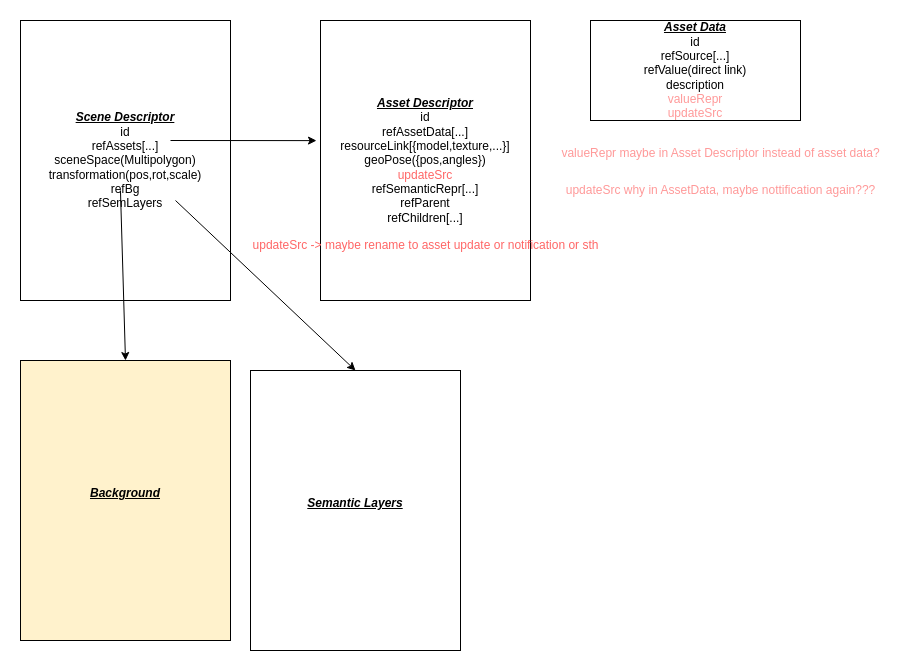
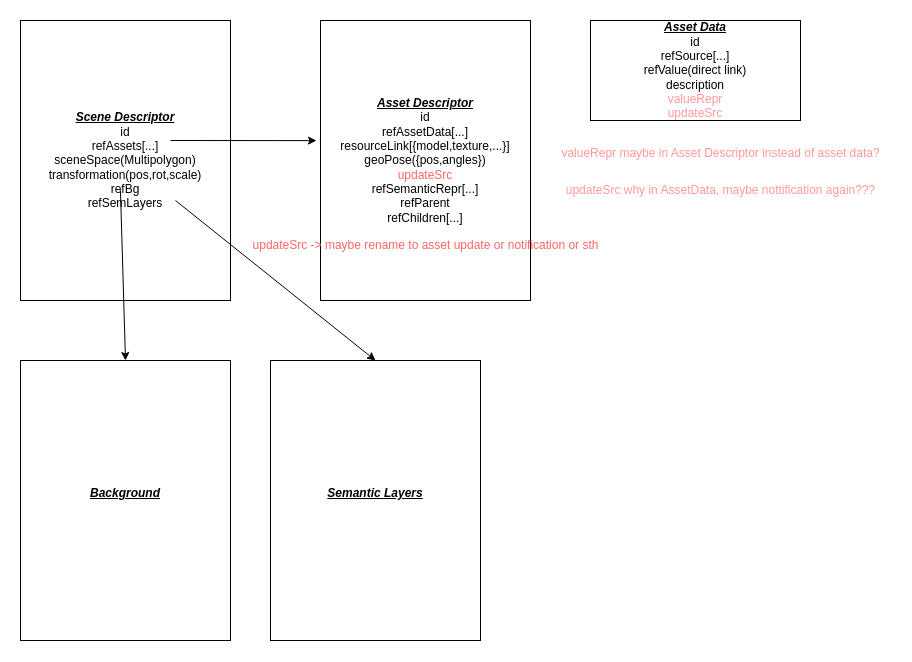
node "Background": fillcolor #fff2cc -> #ffffff
node "Semantic Layers": moved (356, 511) -> (376, 501)
